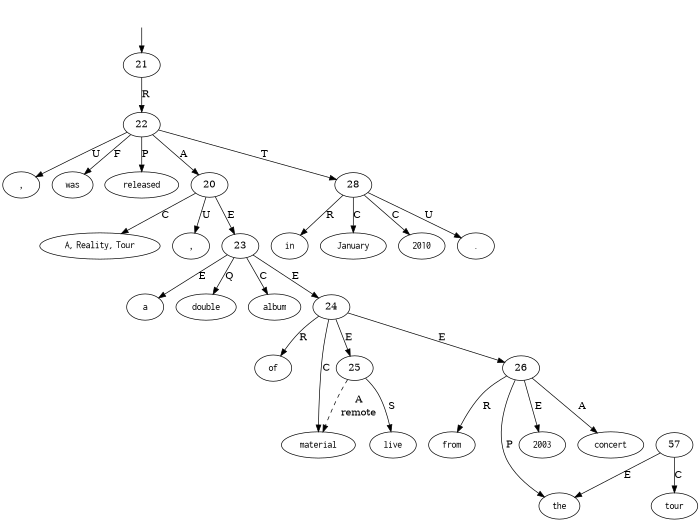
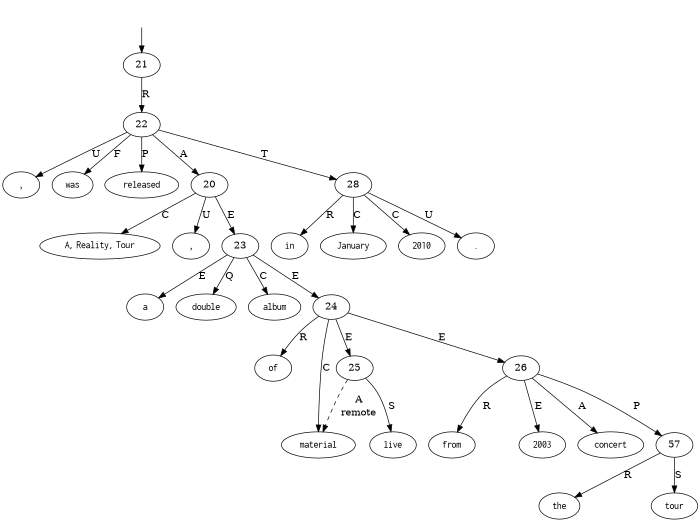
edge "26" -> "the": now "26" -> "57"
edge "57" -> "the": label "E" -> "R"
edge "57" -> "tour": label "C" -> "S"
